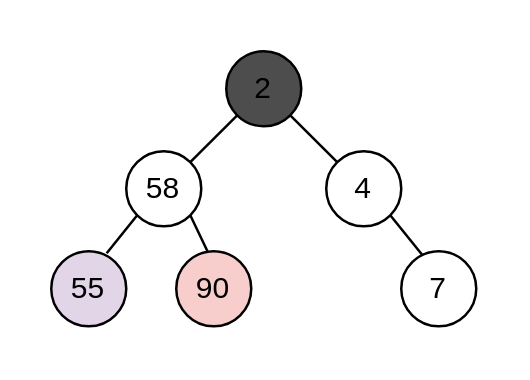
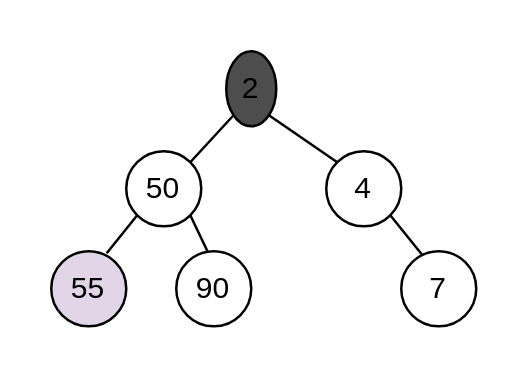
node "2": size 75x75 -> 50x75
node "58": label "58" -> "50"
node "90": fillcolor #f8cecc -> #ffffff
